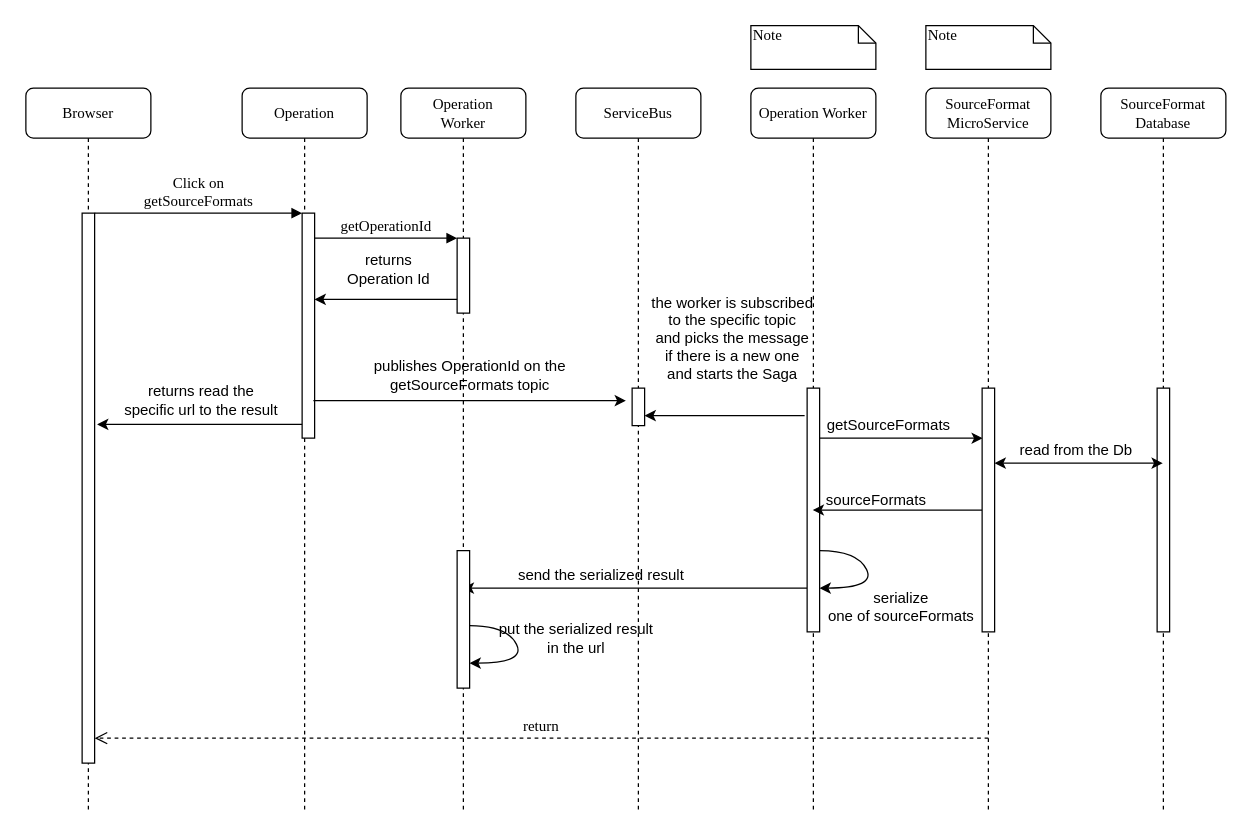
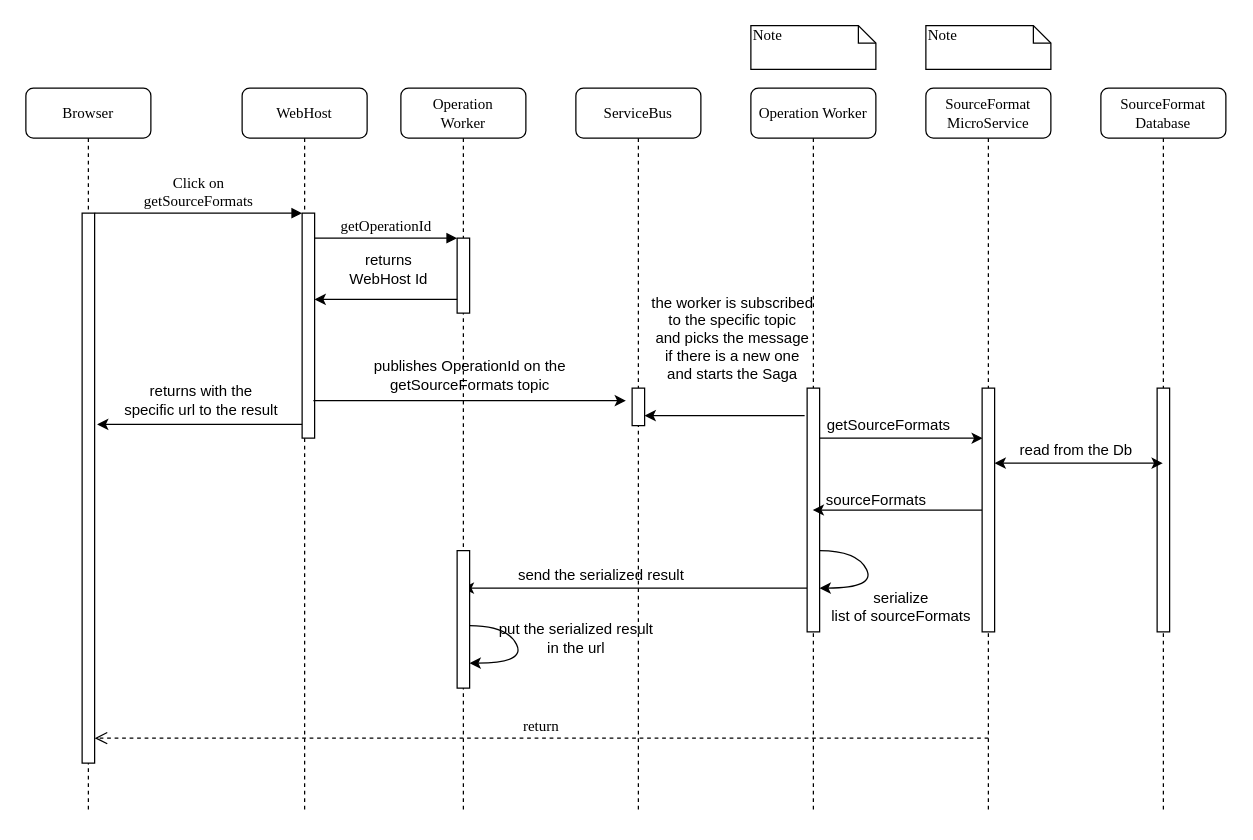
node "Operation": label "Operation" -> "WebHost"
node "returns Operation Id": label "returns Operation Id" -> "returns WebHost Id"
node "returns read the specific url to the result": label "returns read the specific url to the result" -> "returns with the specific url to the result"
node "serialize one of sourceFormats": label "serialize one of sourceFormats" -> "serialize list of sourceFormats"
